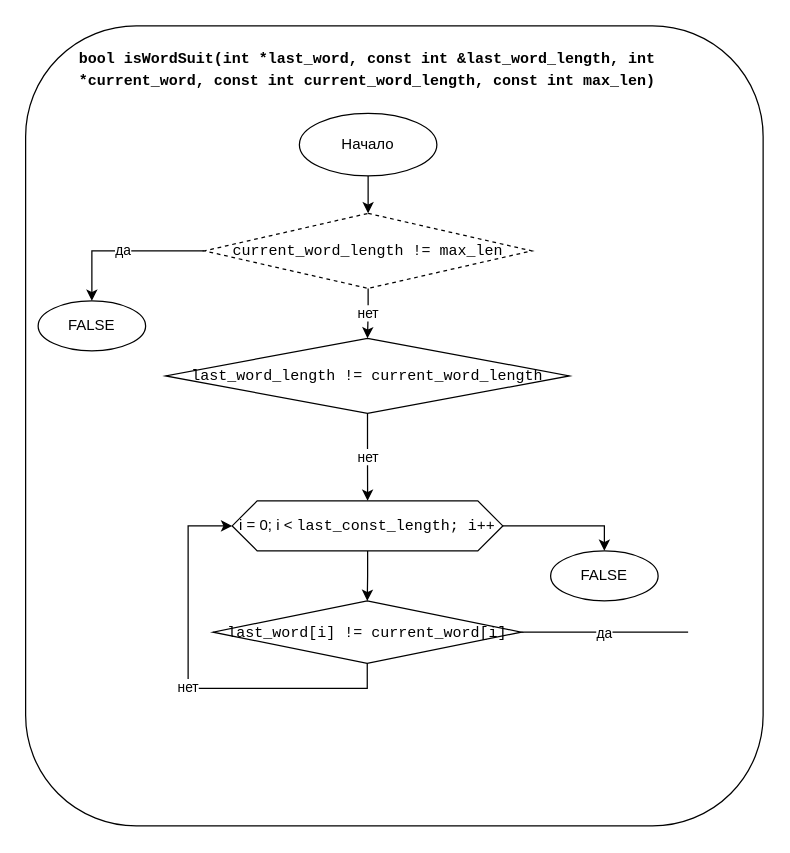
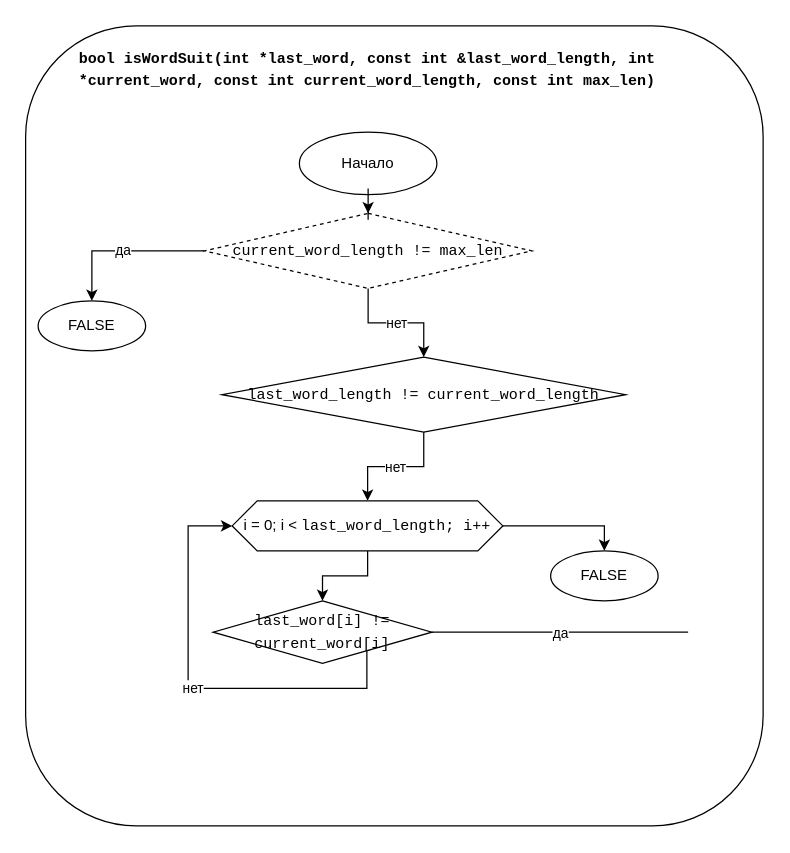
node "Начало": moved (368, 144) -> (368, 163)
node "last_word_length != current_word_length": moved (368, 376) -> (424, 394)
node "i = 0; i < last_const_length; i++": label "i = 0; i < last_const_length; i++" -> "i = 0; i < last_word_length; i++"
node "last_word[i] != current_word[i]": size 308x63 -> 219x63
